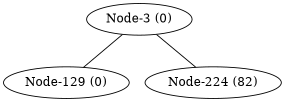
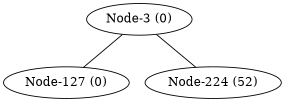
node "Node-129 (0)": label "Node-129 (0)" -> "Node-127 (0)"
node "Node-224 (82)": label "Node-224 (82)" -> "Node-224 (52)"
